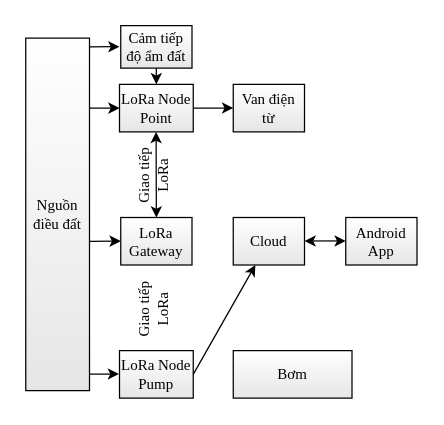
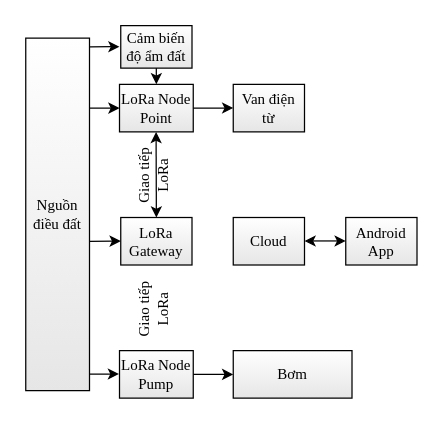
node "Cảm tiếp độ ẩm đất": label "Cảm tiếp độ ẩm đất" -> "Cảm biến độ ẩm đất"
edge "LoRa Node Pump" -> "Cloud": now "LoRa Node Pump" -> "Bơm"
